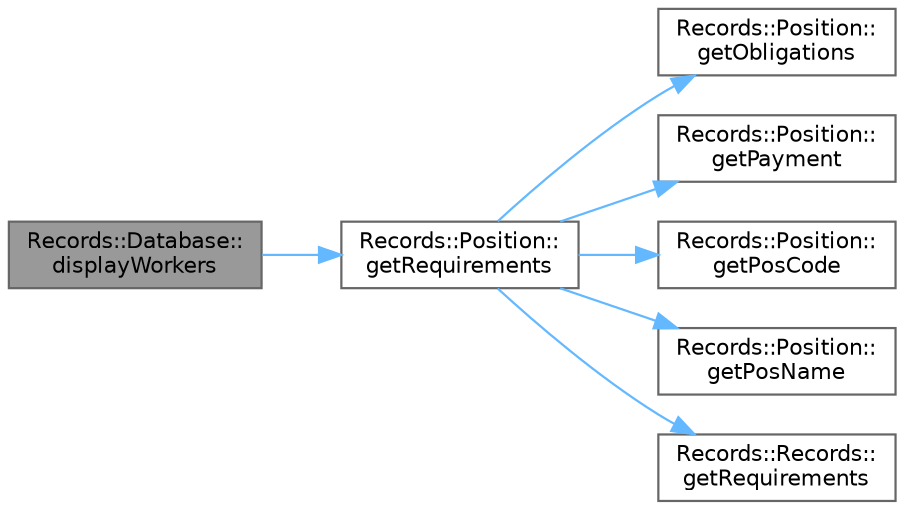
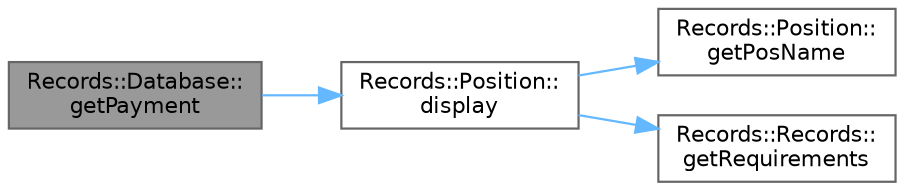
node "Records::Position:: getObligations": removed
node "Records::Position:: getPayment": removed
node "Records::Database:: displayWorkers": label "Records::Database:: displayWorkers" -> "Records::Database:: getPayment"
node "Records::Position:: getRequirements": label "Records::Position:: getRequirements" -> "Records::Position:: display"
node "Records::Position:: getPosCode": removed
